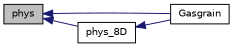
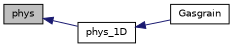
edge "Gasgrain" -> "phys": removed
node "phys_8D": label "phys_8D" -> "phys_1D"
